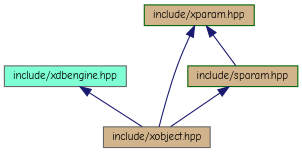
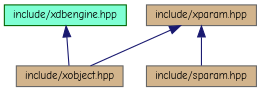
node "include/xparam.hpp": color darkgreen -> gray40
node "include/xdbengine.hpp": color gray40 -> darkgreen
node "include/sparam.hpp": color darkgreen -> gray40
edge "include/xobject.hpp" -> "include/sparam.hpp": removed
